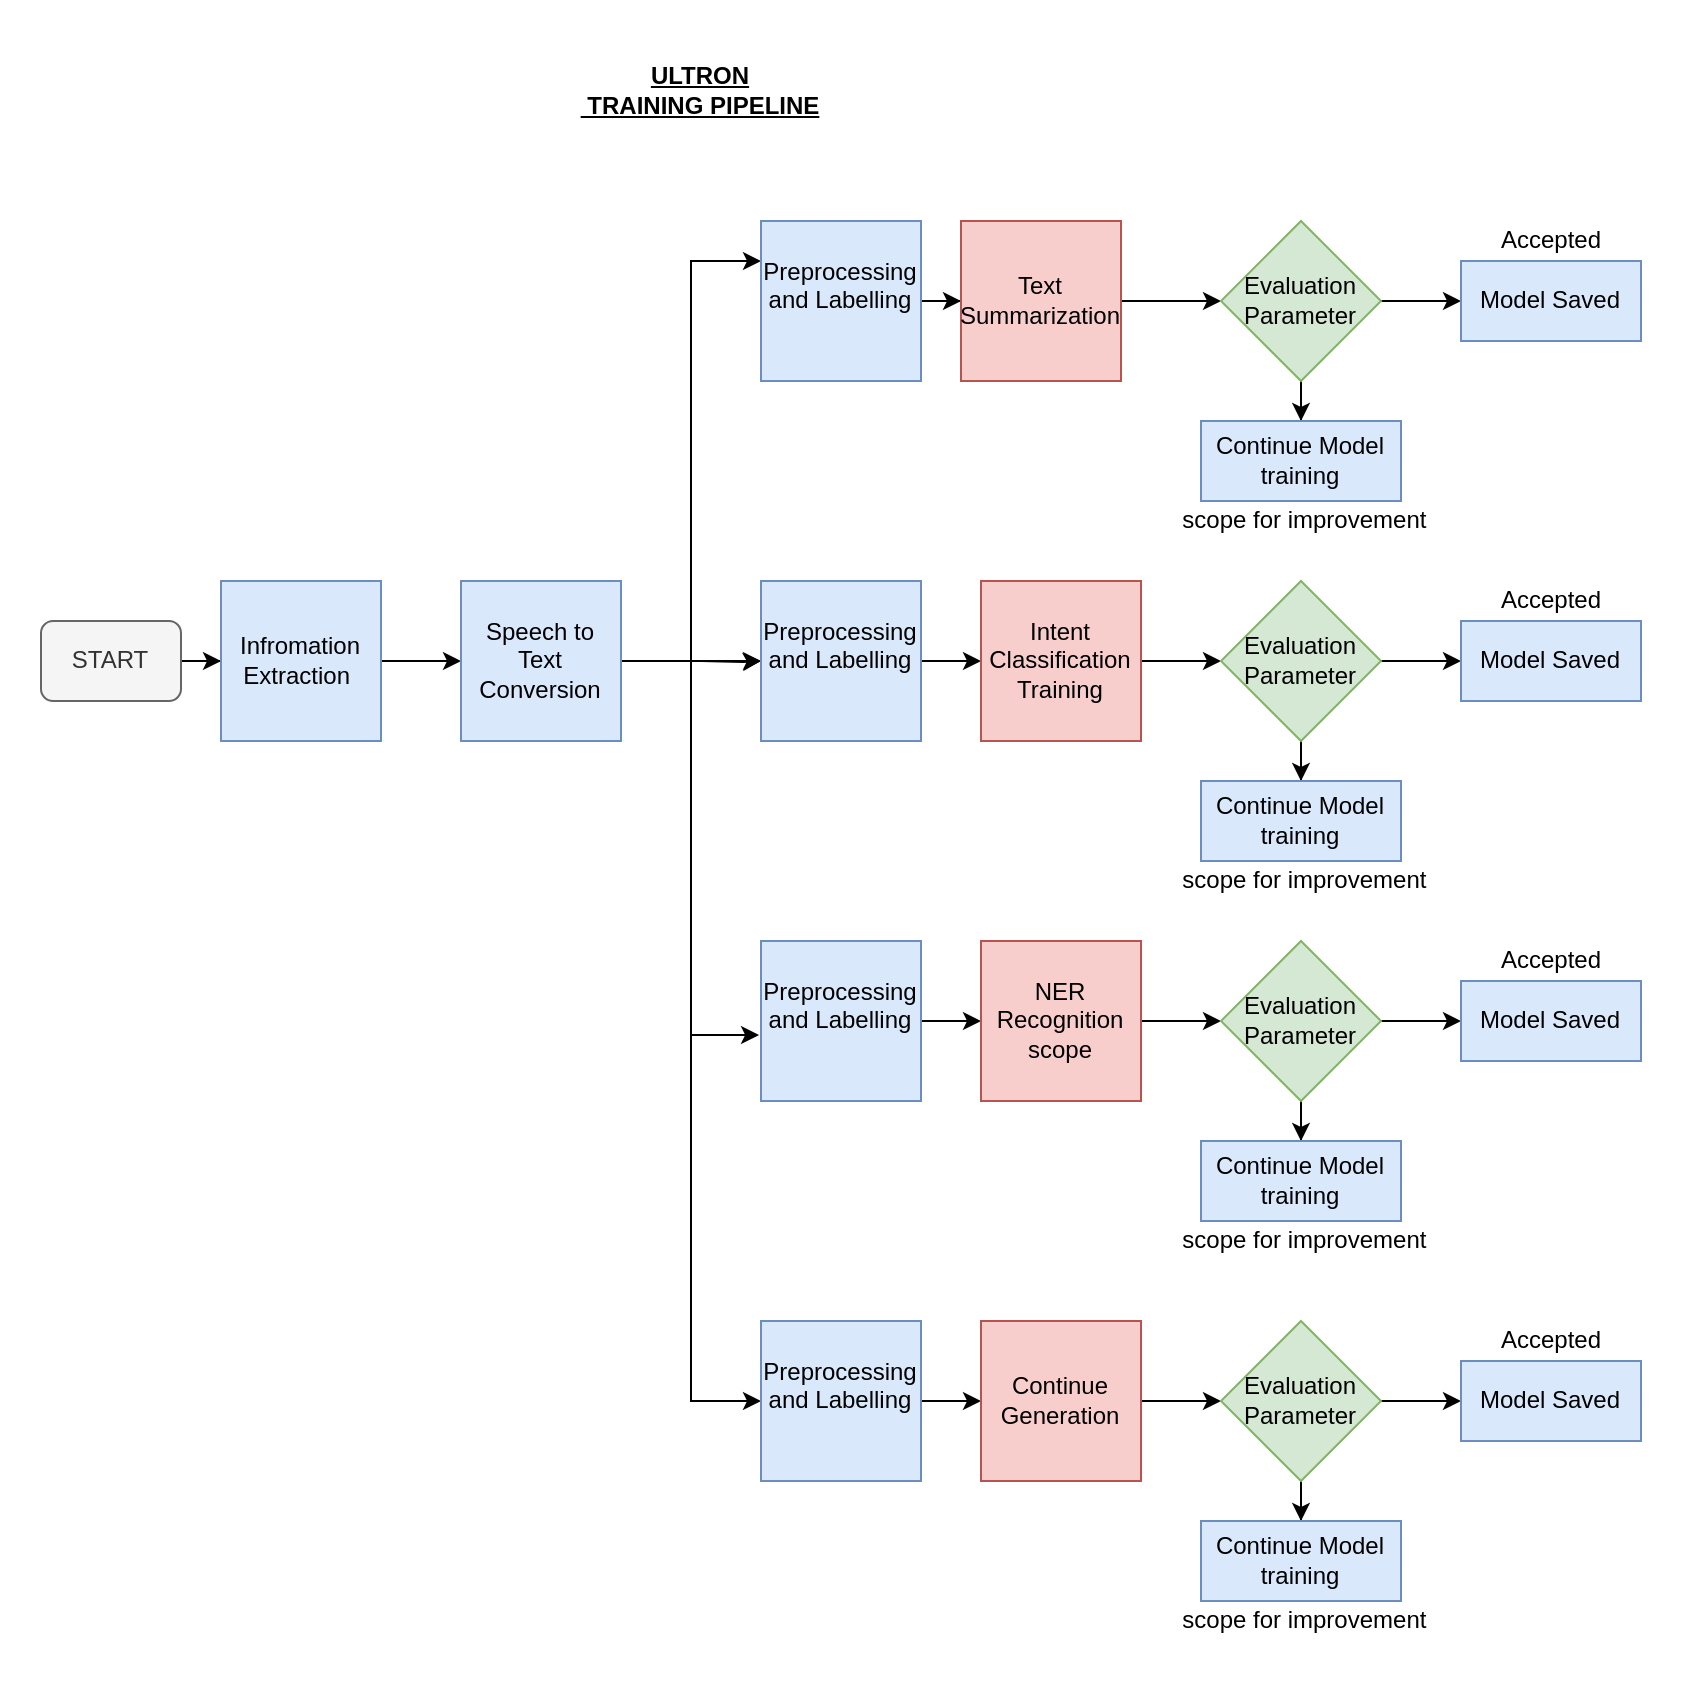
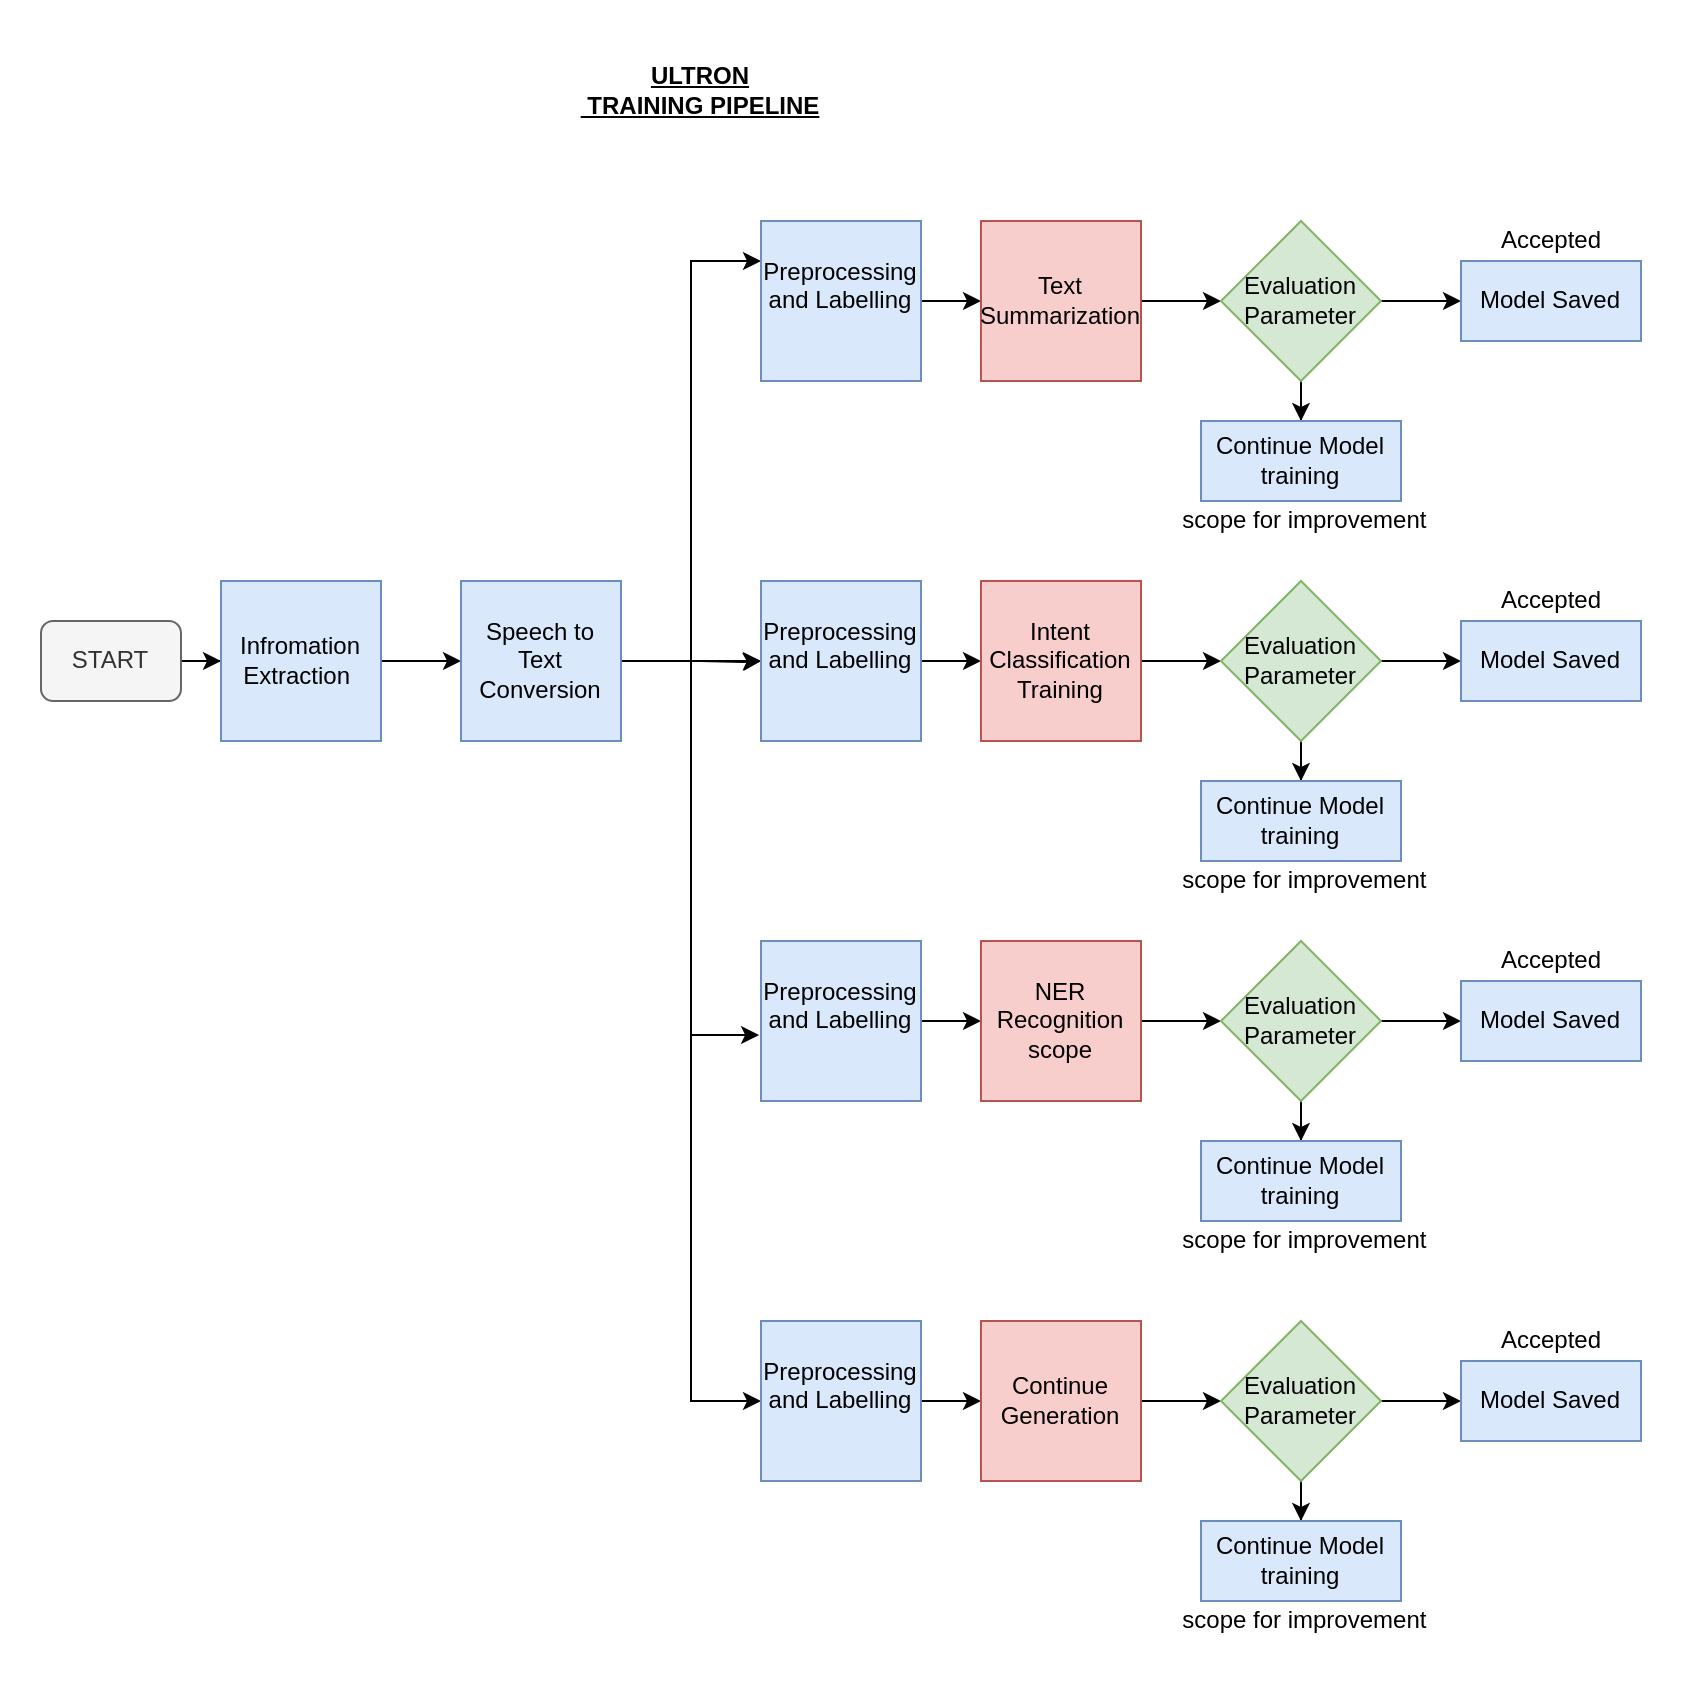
node "Text Summarization": moved (1041, 301) -> (1061, 301)
